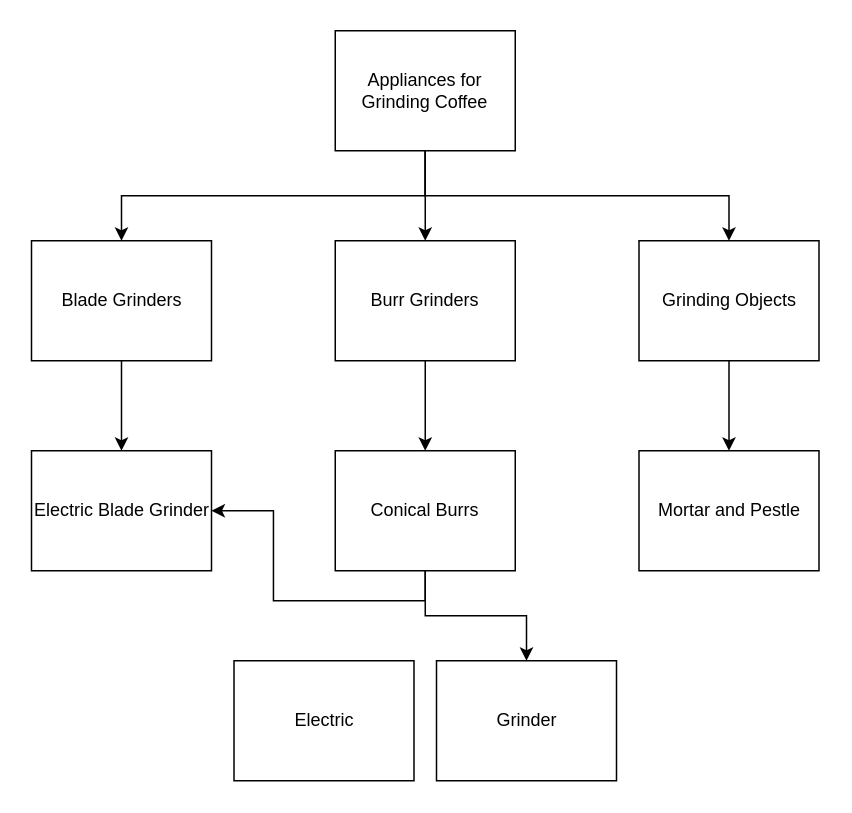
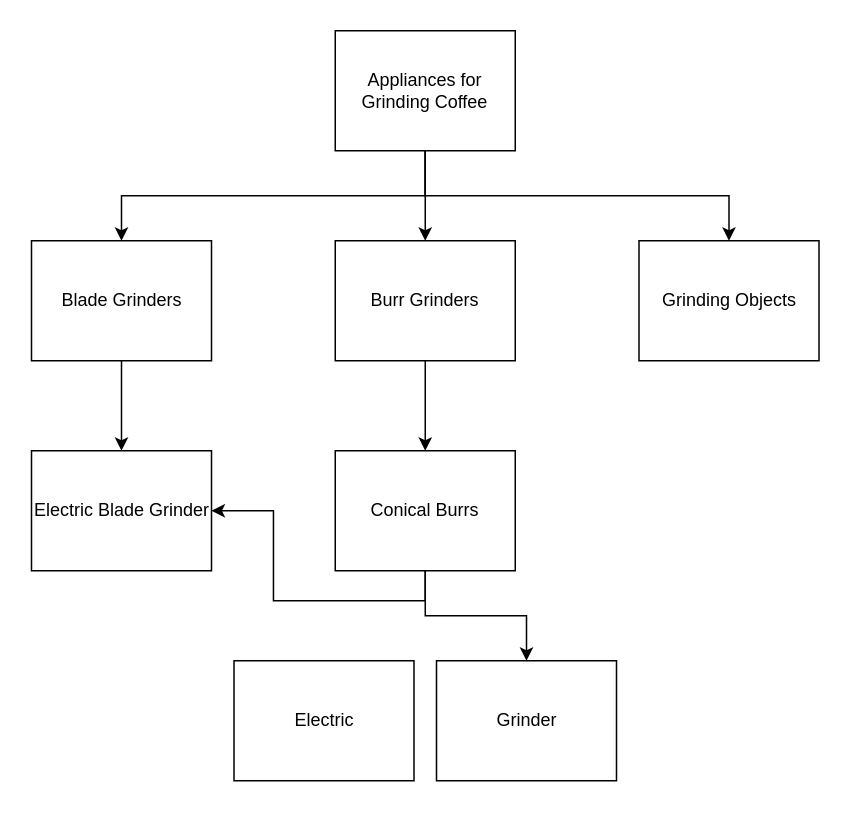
edge "Grinding Objects" -> "Mortar and Pestle": removed
node "Mortar and Pestle": removed
